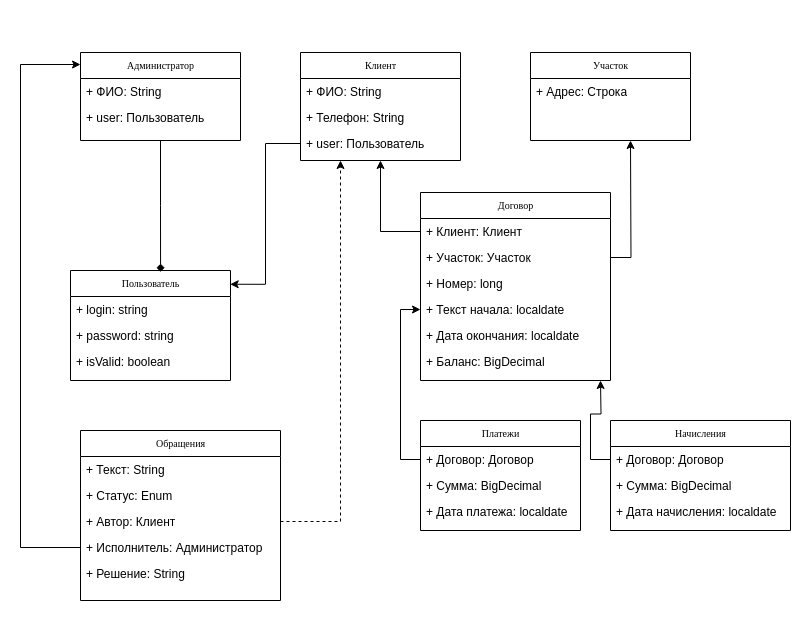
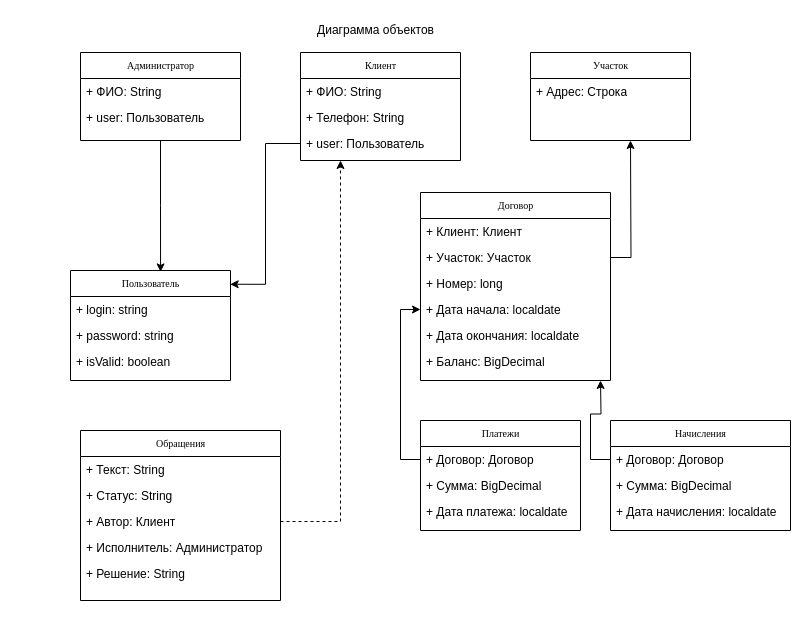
node "Диаграмма объектов": added
edge "+ Клиент: Клиент" -> "Клиент": removed
edge "Администратор" -> "Пользователь": arrowhead diamond -> classic
edge "+ Исполнитель: Администратор" -> "Администратор": removed
node "+ Текст начала: localdate": label "+ Текст начала: localdate" -> "+ Дата начала: localdate"
node "+ Статус: Enum": label "+ Статус: Enum" -> "+ Статус: String"
